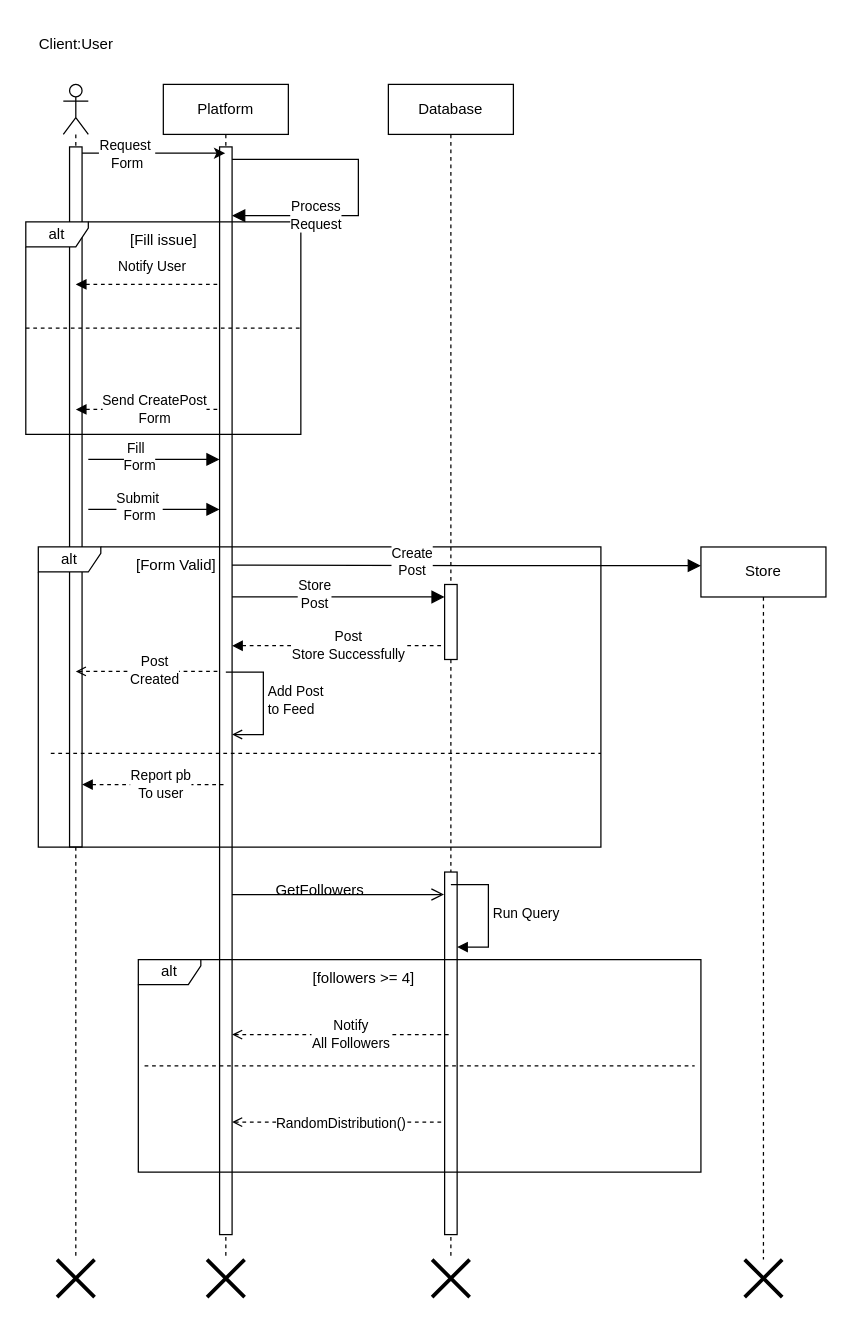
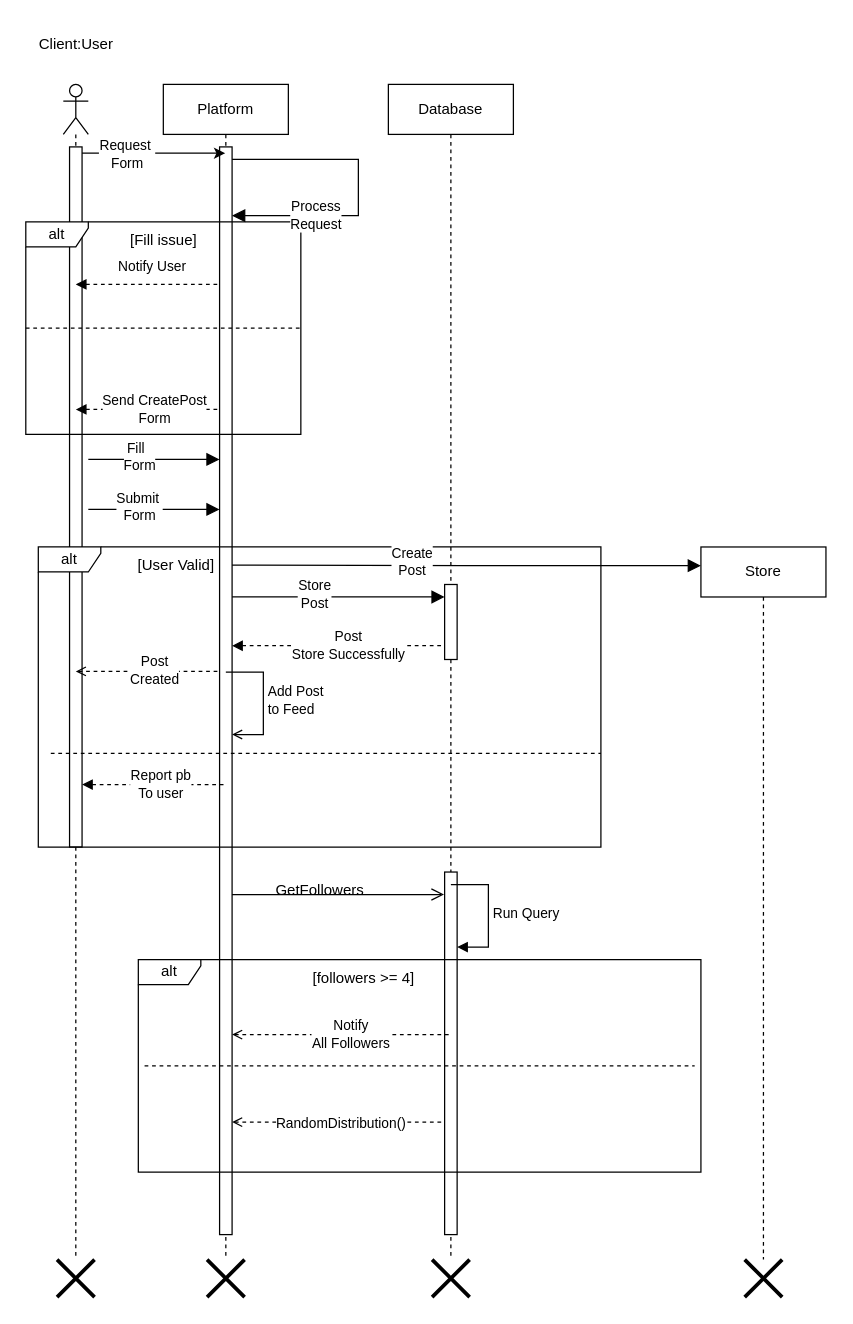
node "[Form Valid]": label "[Form Valid]" -> "[User Valid]"
